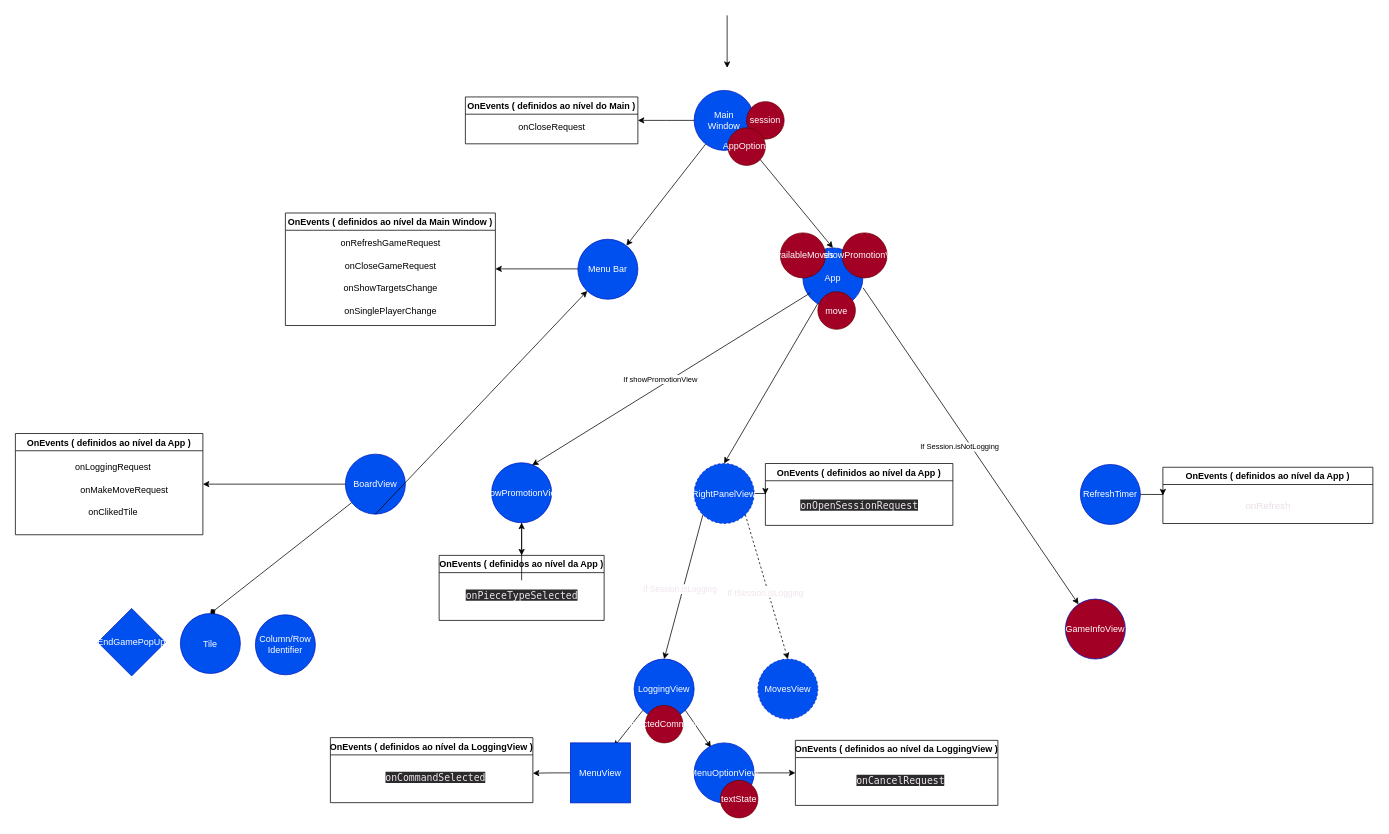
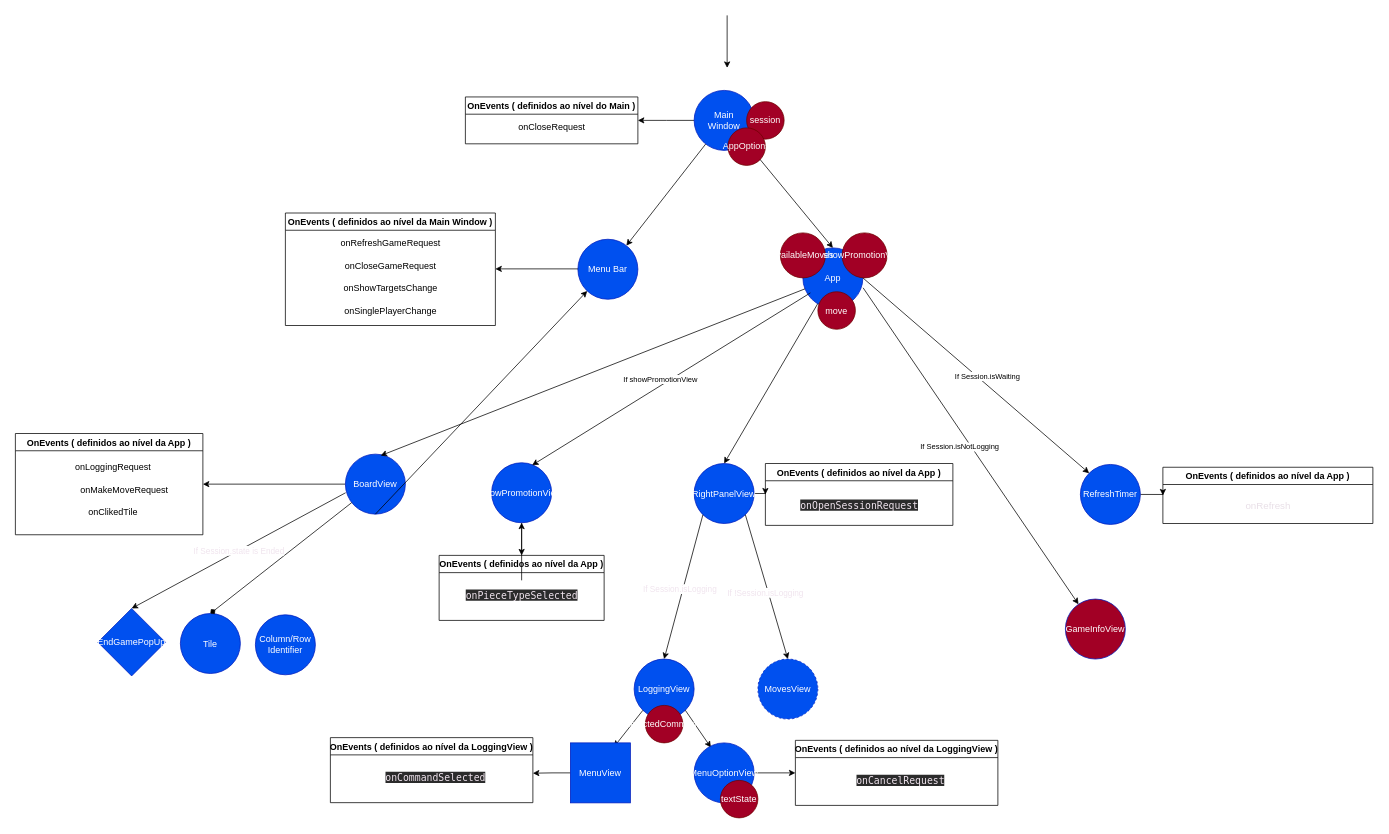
edge "App" -> "BoardView": added
edge "App" -> "RefreshTimer": added, label "If Session.isWaiting"
node "RightPanelView": style dashed -> solid
edge "BoardView" -> "EndGamePopUp": added, label "If Session.state is Ended"
edge "RightPanelView" -> "MovesView": style dashed -> solid
